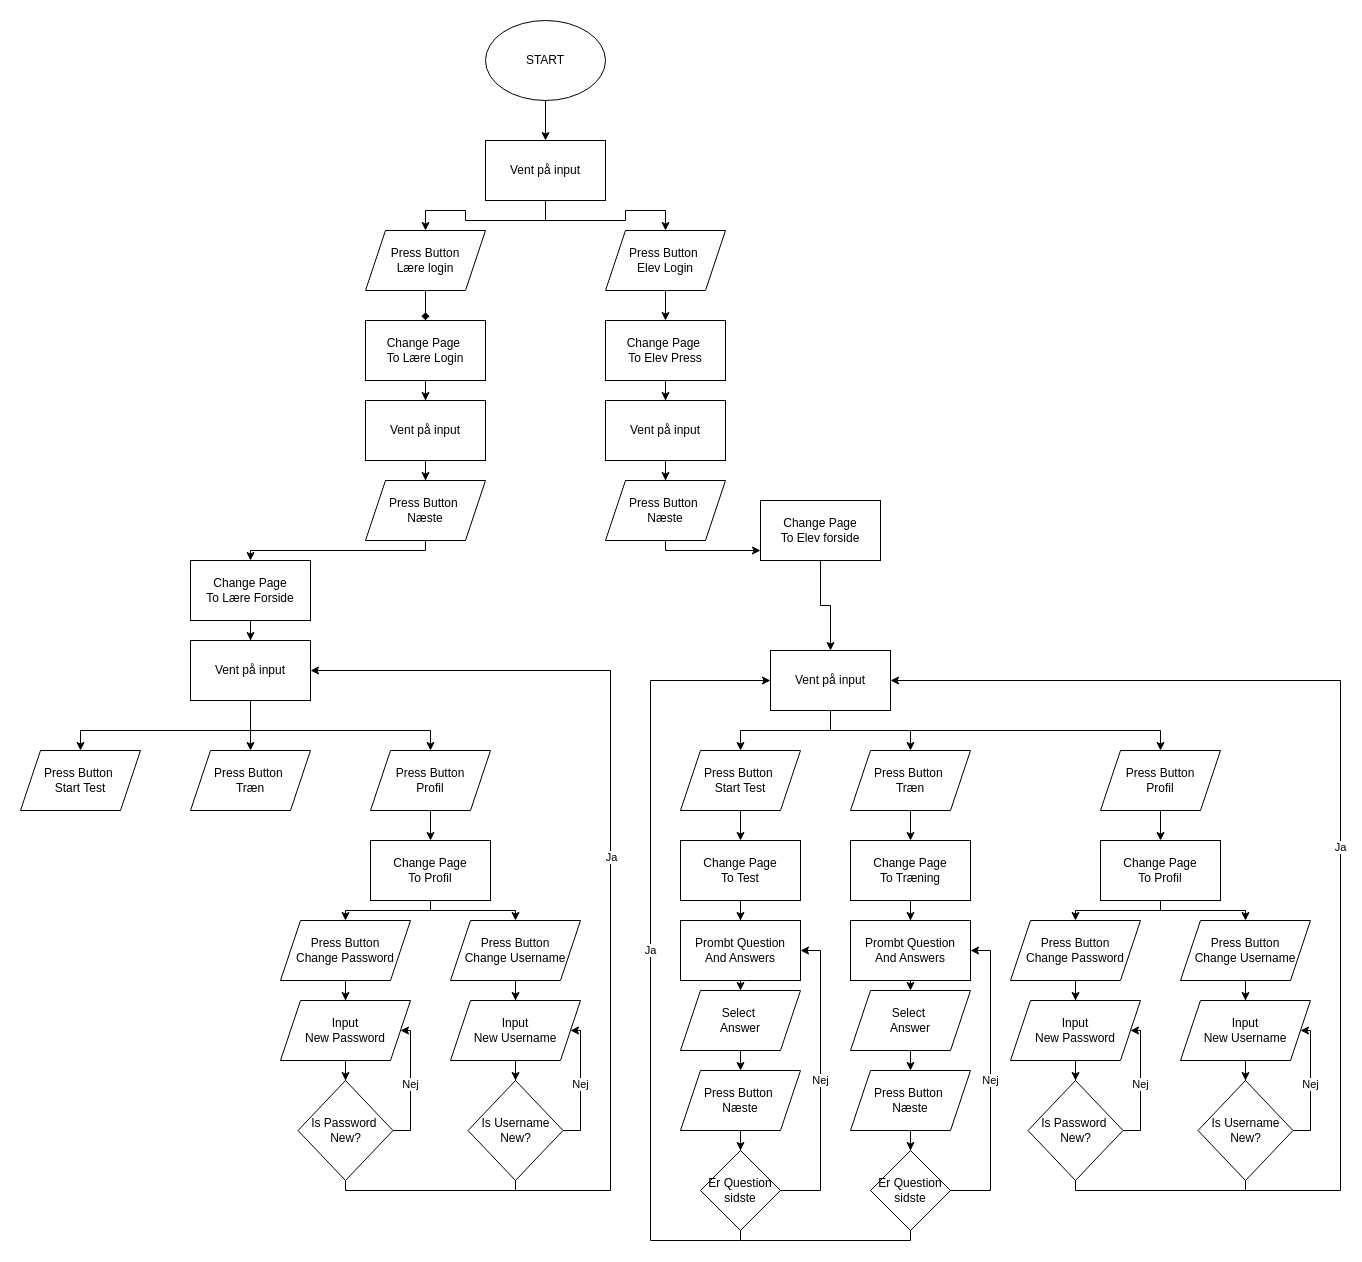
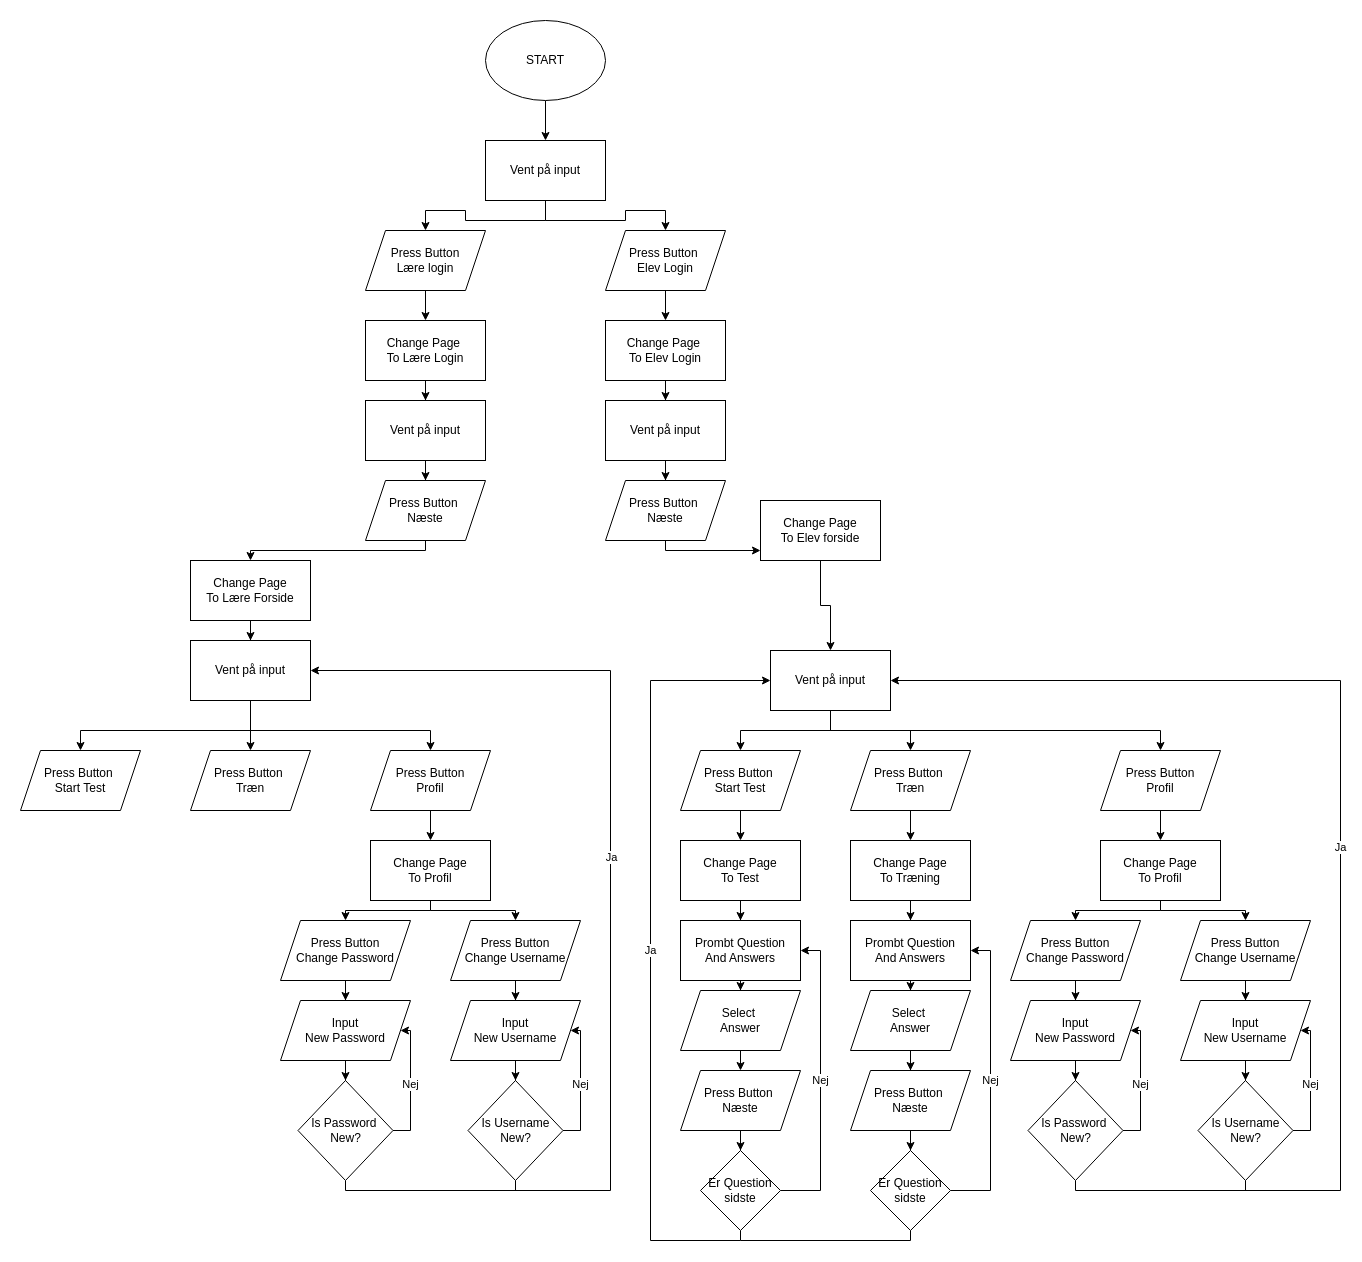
edge "Press Button Lære login" -> "Change Page To Lære Login": arrowhead diamond -> classic
node "Change Page To Elev Press": label "Change Page To Elev Press" -> "Change Page To Elev Login"
